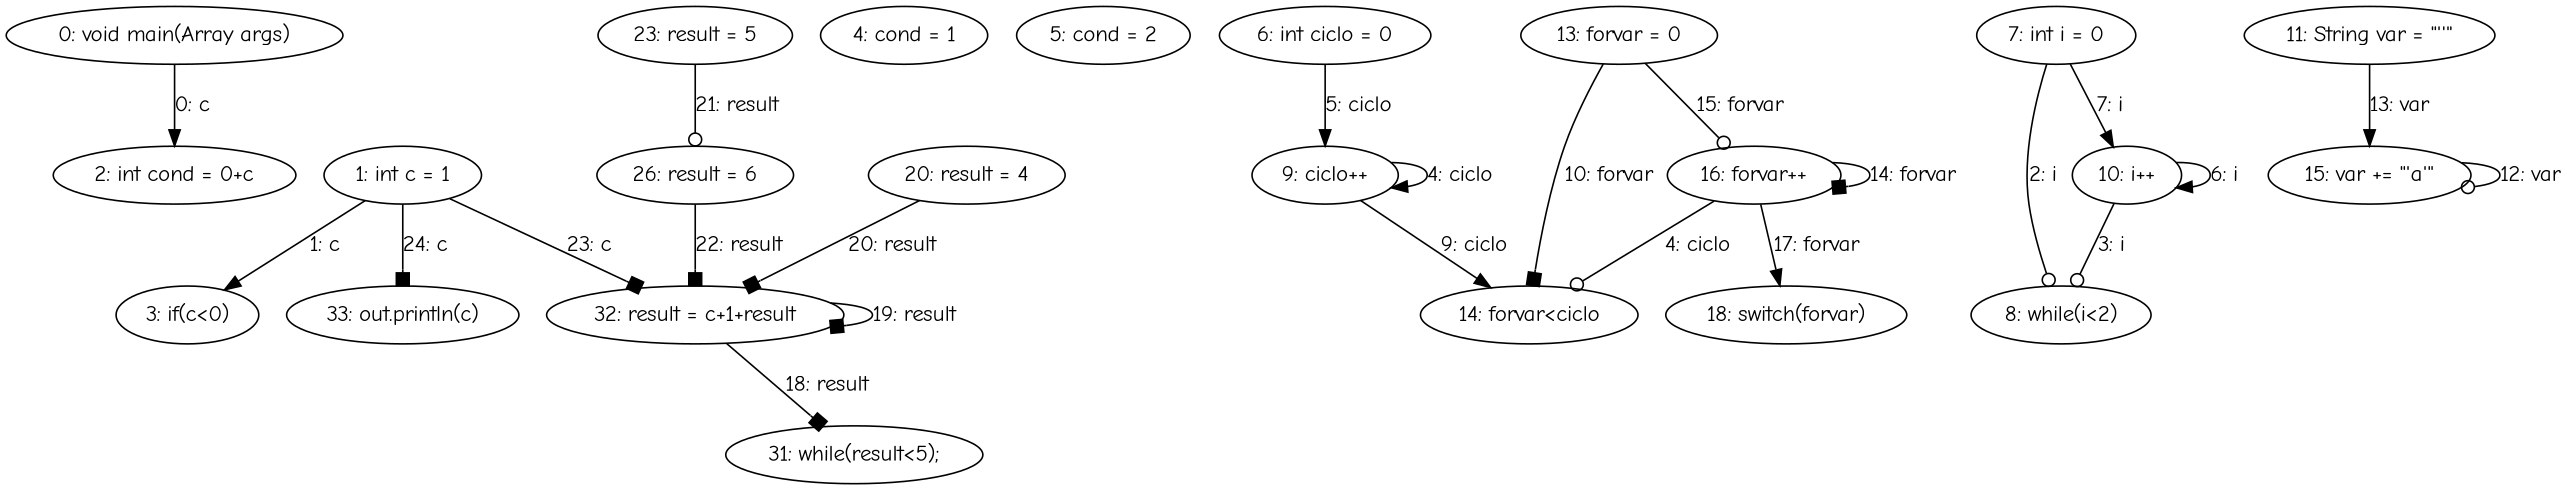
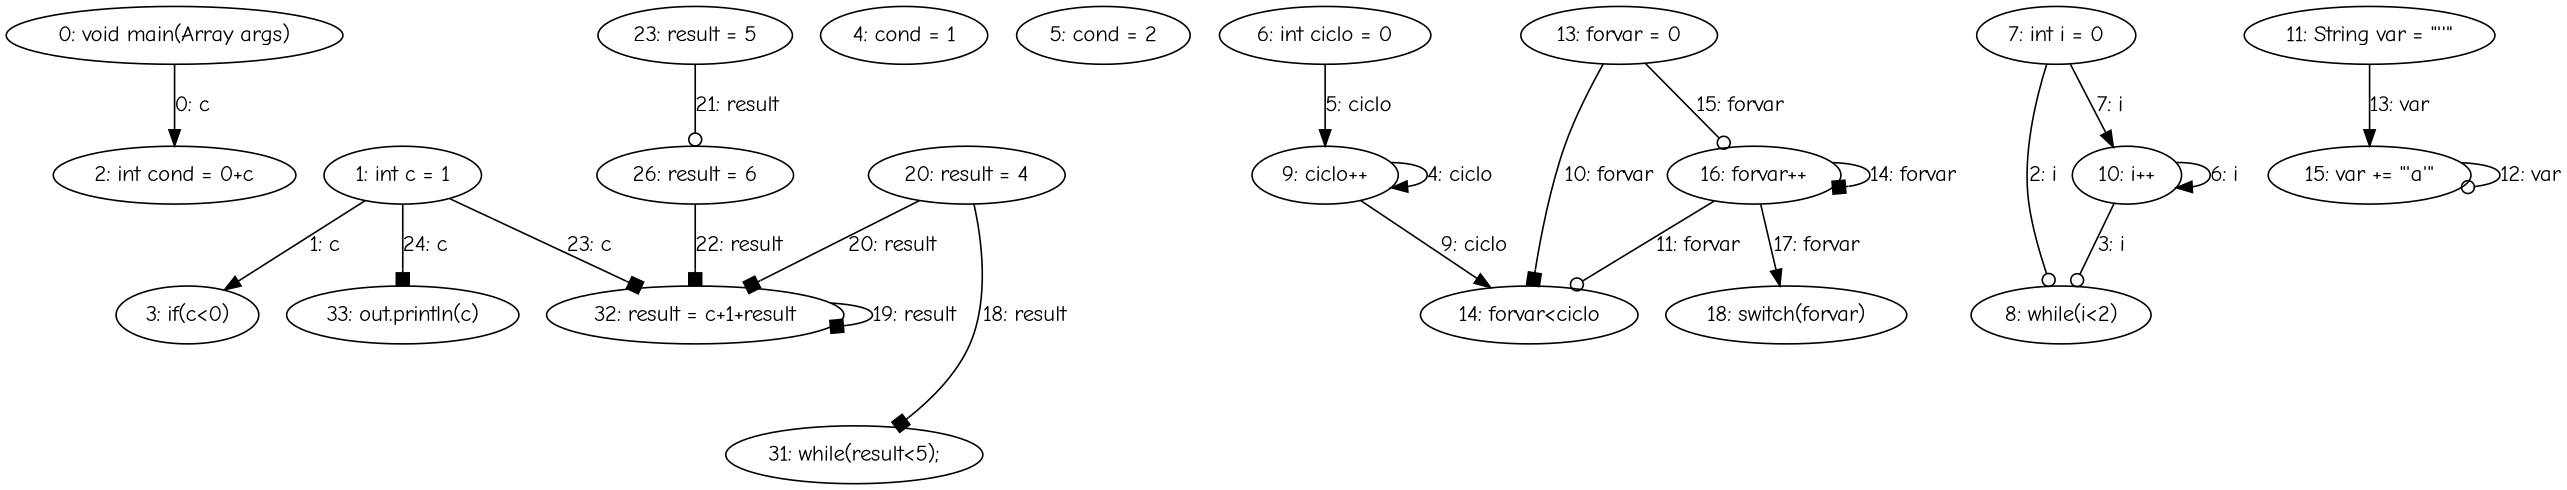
edge "16: forvar++" -> "14: forvar<ciclo": label "4: ciclo" -> "11: forvar"
edge "32: result = c+1+result" -> "31: while(result<5);": now "20: result = 4" -> "31: while(result<5);"
